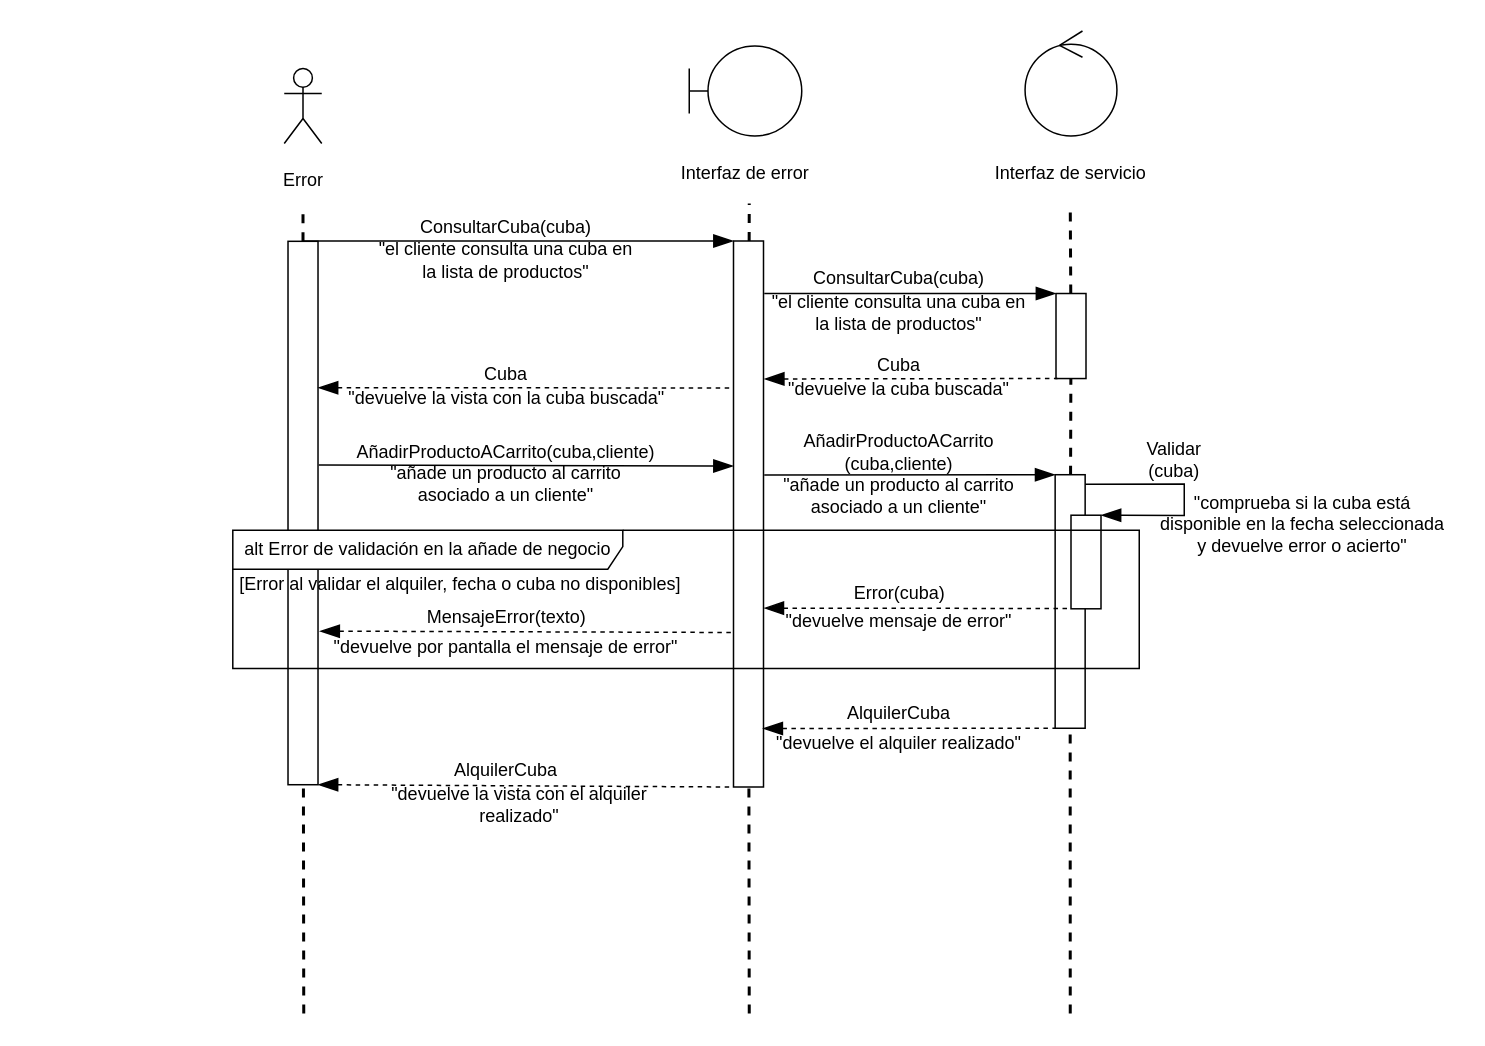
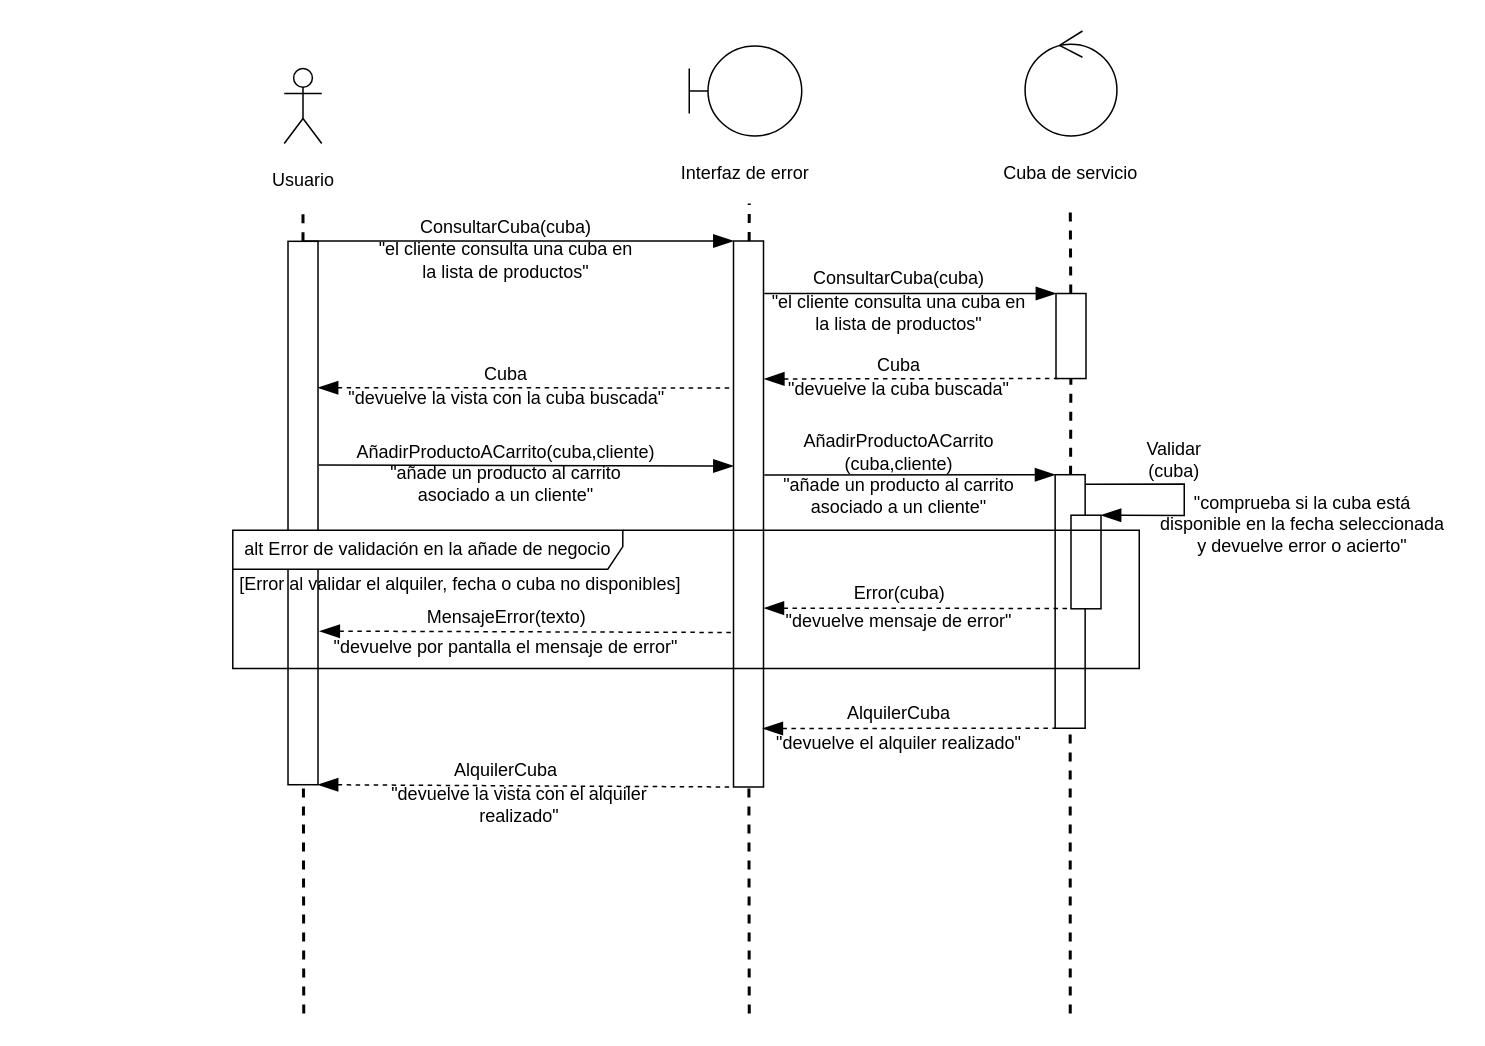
node "Interfaz de servicio": label "Interfaz de servicio" -> "Cuba de servicio"
node "Error": label "Error" -> "Usuario"
